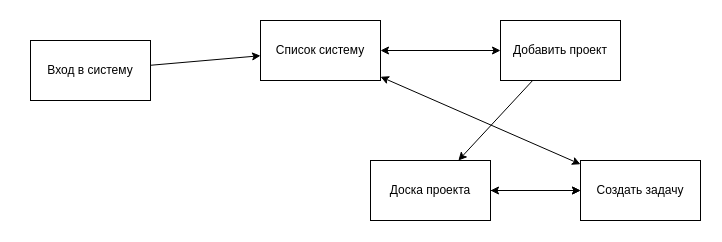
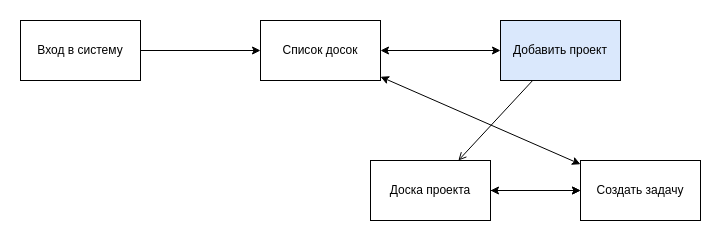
node "Список систему": label "Список систему" -> "Список досок"
node "Добавить проект": fillcolor #ffffff -> #dae8fc
node "Вход в систему": moved (91, 71) -> (81, 51)
edge "Добавить проект" -> "Доска проекта": arrowhead classic -> open
